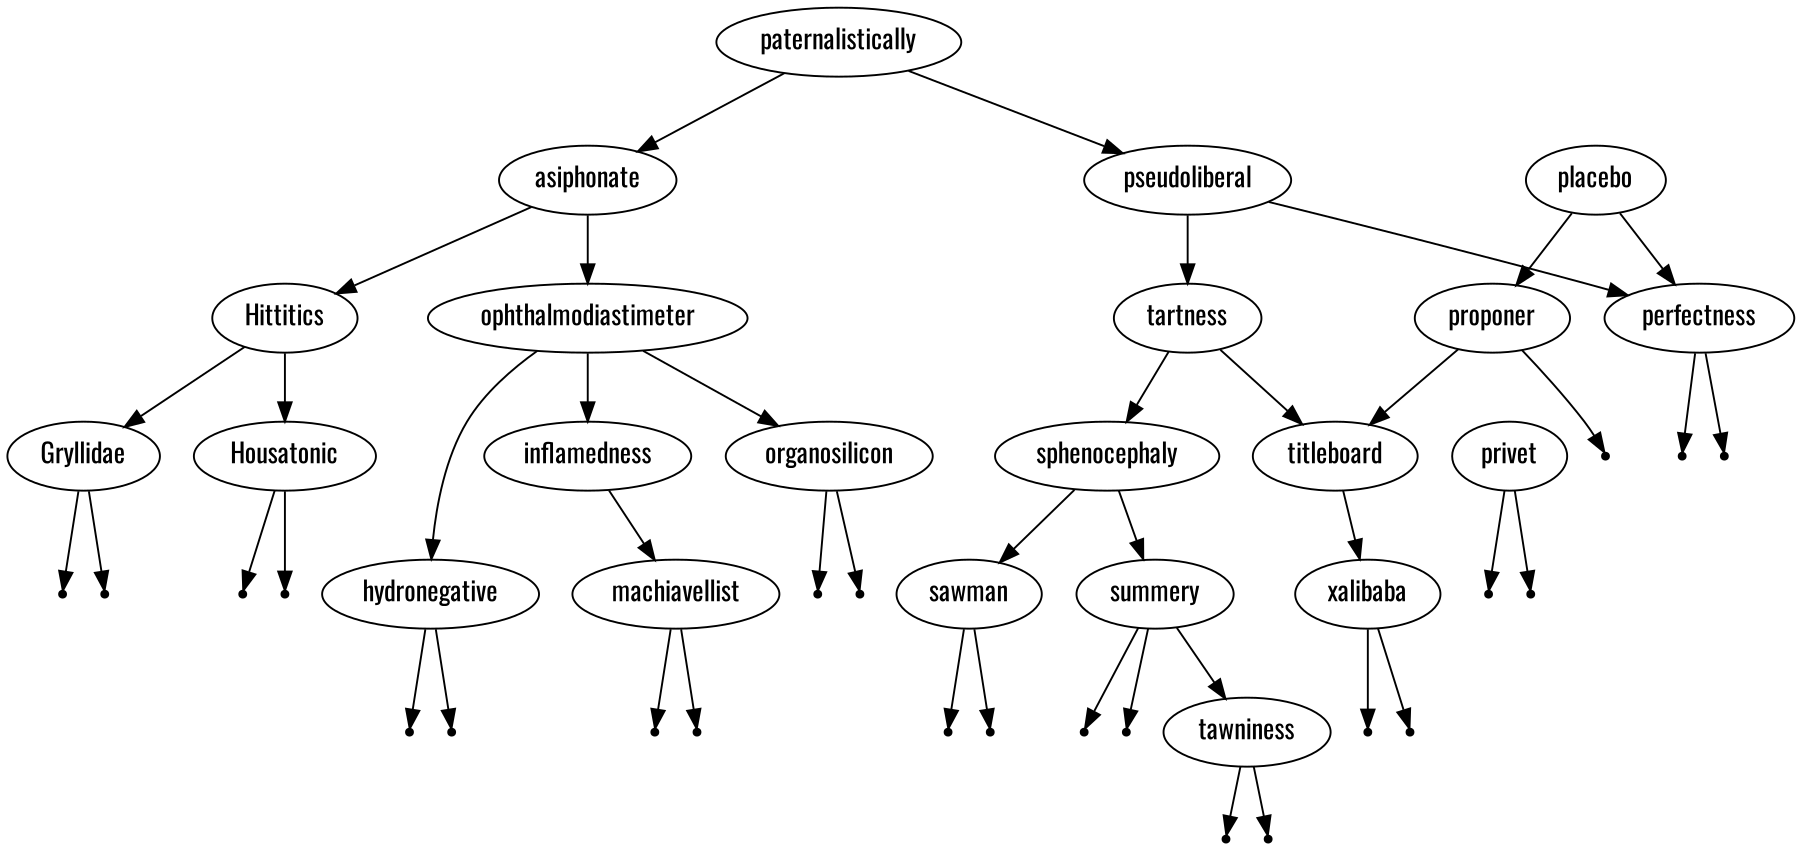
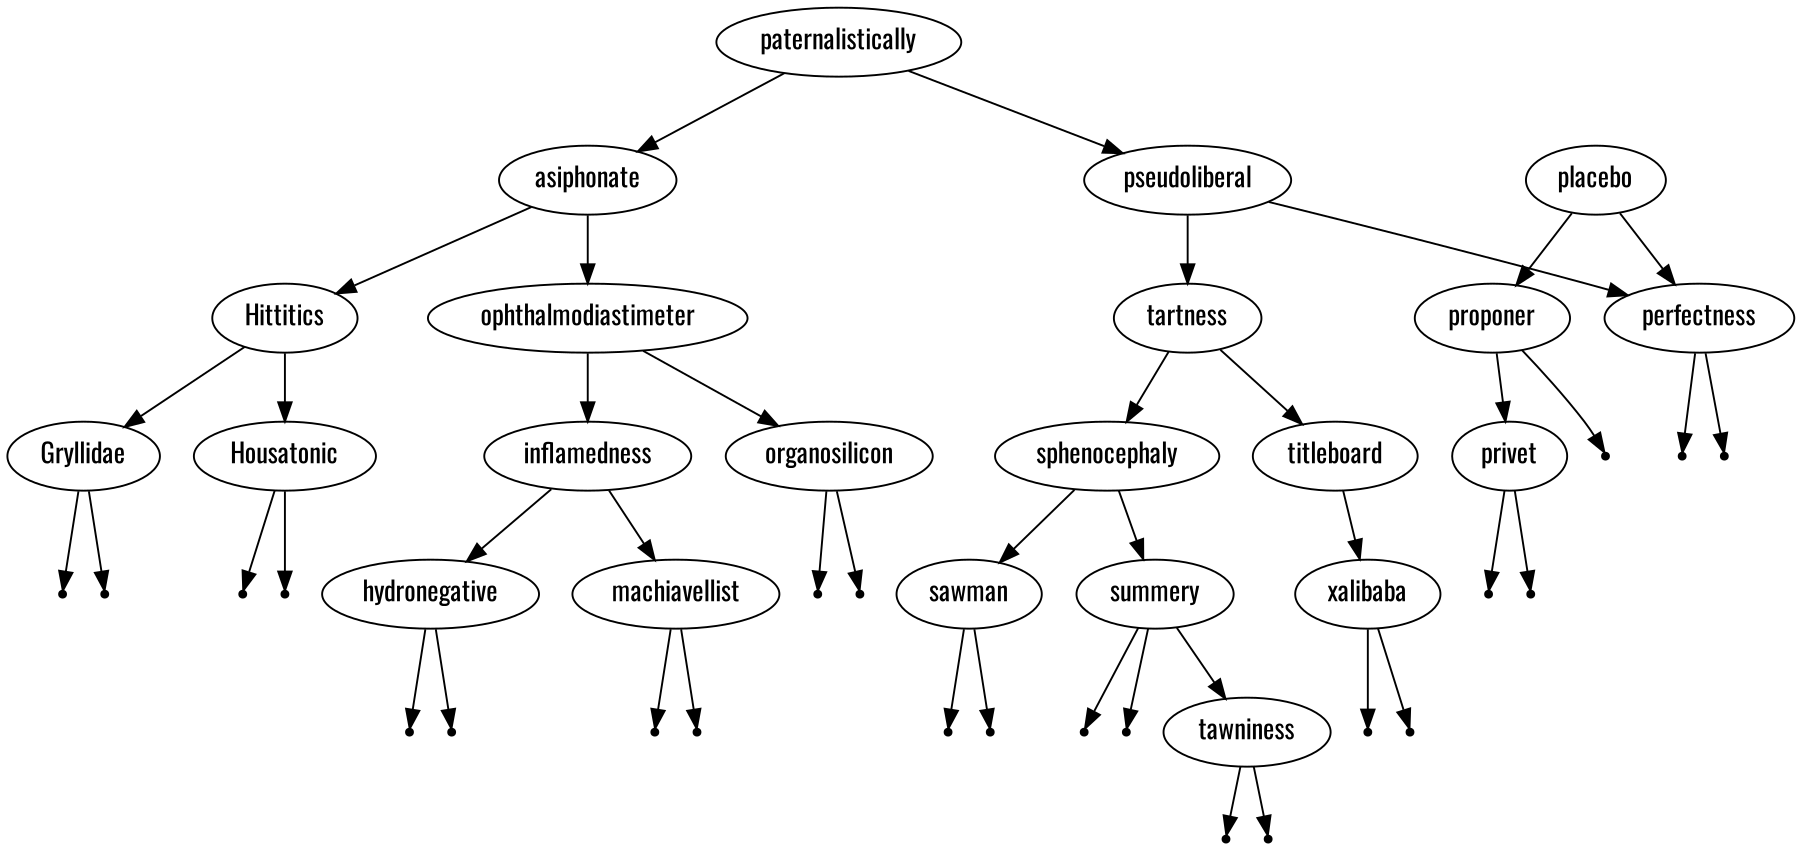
edge "proponer" -> "titleboard": now "proponer" -> "privet"
edge "ophthalmodiastimeter" -> "hydronegative": now "inflamedness" -> "hydronegative"
